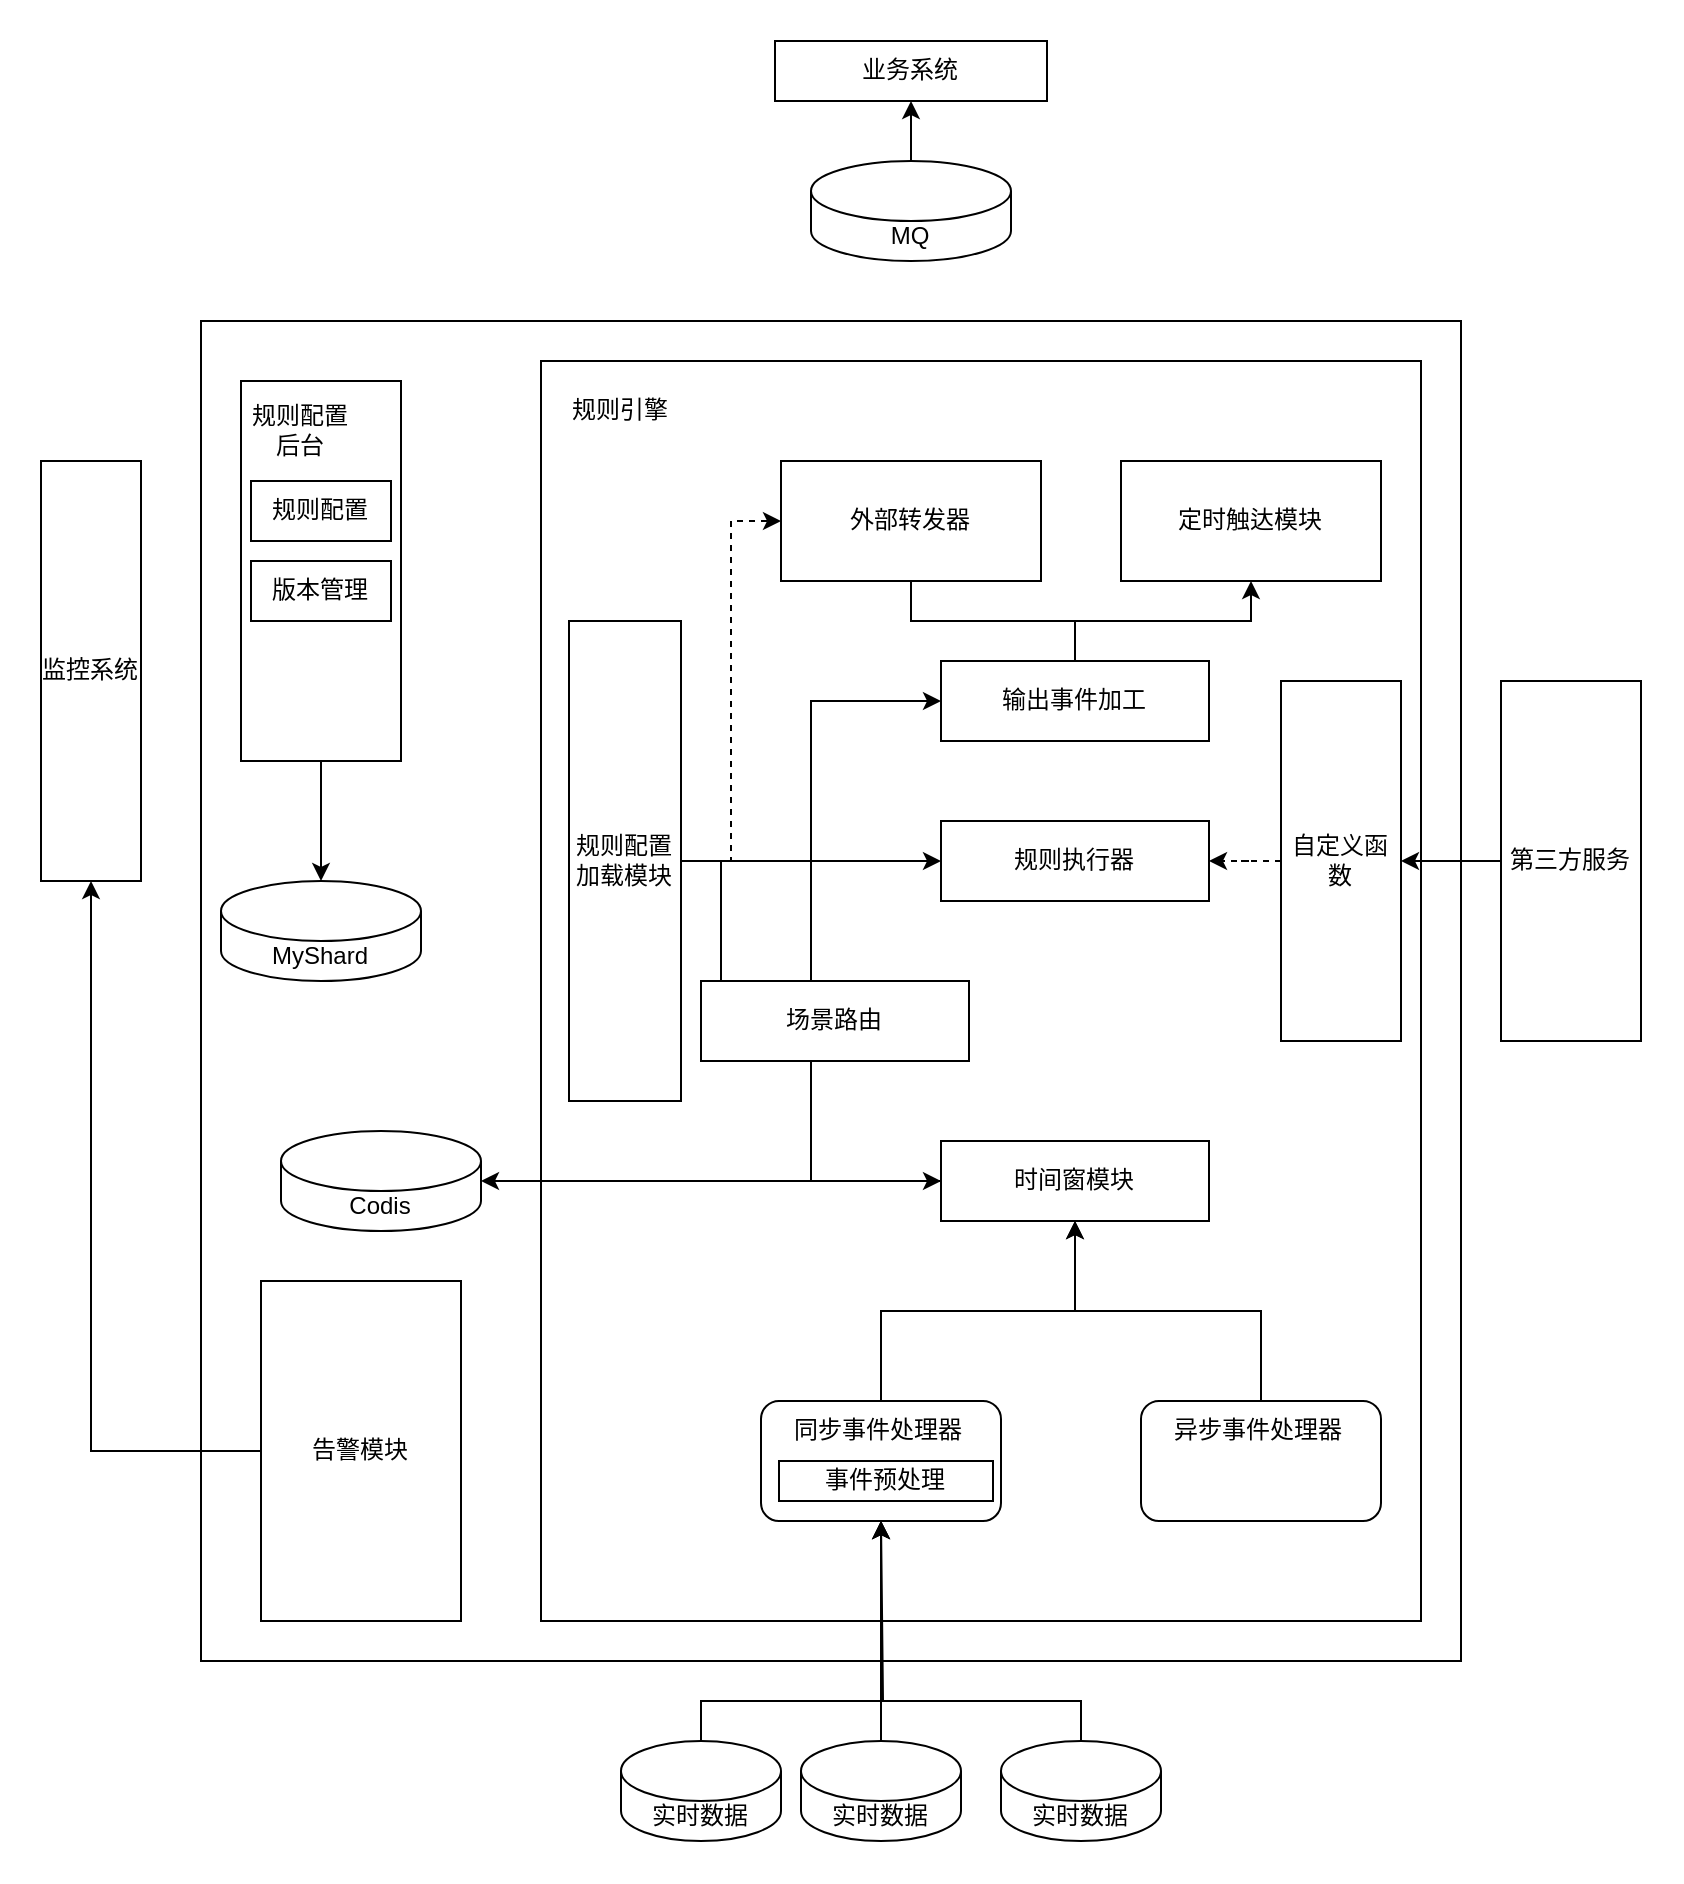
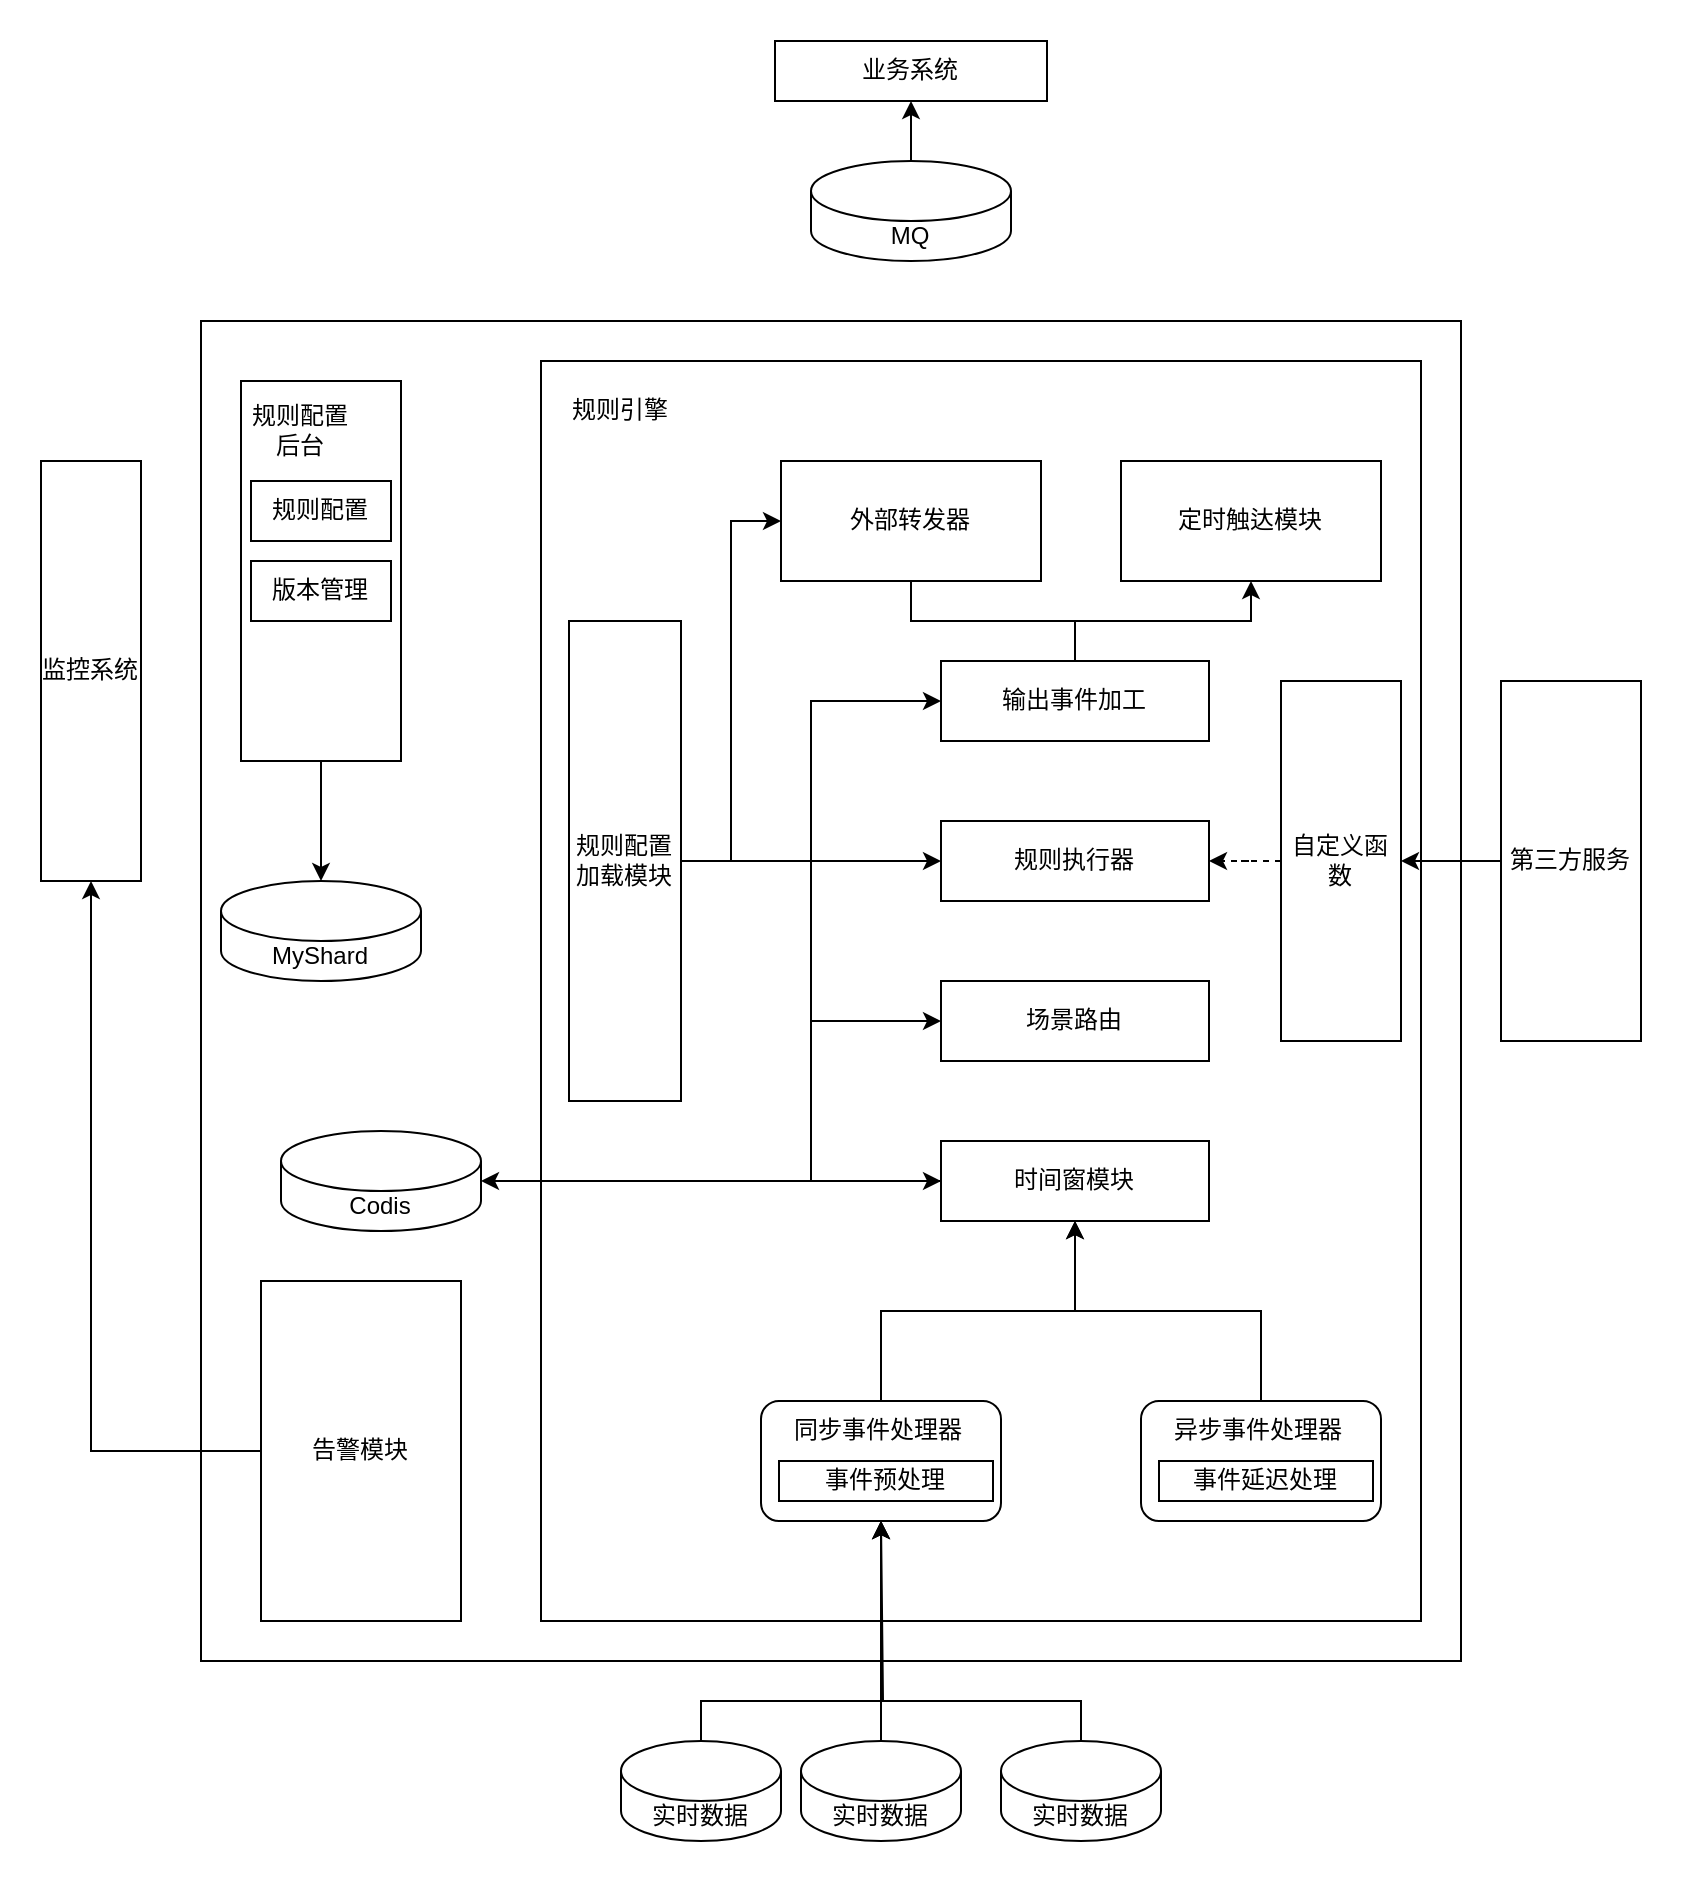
edge "规则配置加载模块" -> "外部转发器": style dashed -> solid
node "场景路由": moved (835, 1021) -> (1075, 1021)
node "事件延迟处理": added
